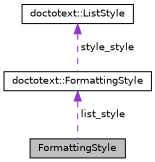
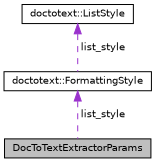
edge "doctotext::FormattingStyle" -> "doctotext::ListStyle": label " style_style" -> " list_style"
node "FormattingStyle": label "FormattingStyle" -> "DocToTextExtractorParams"
